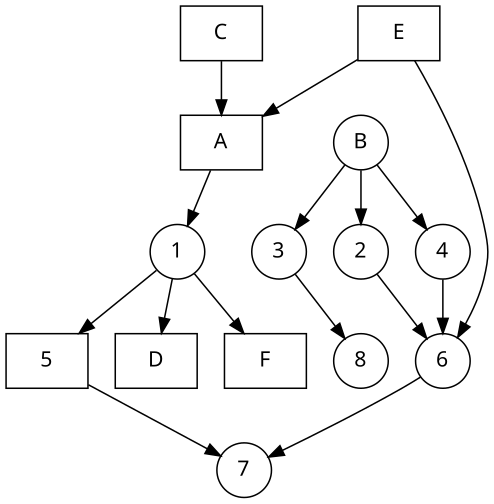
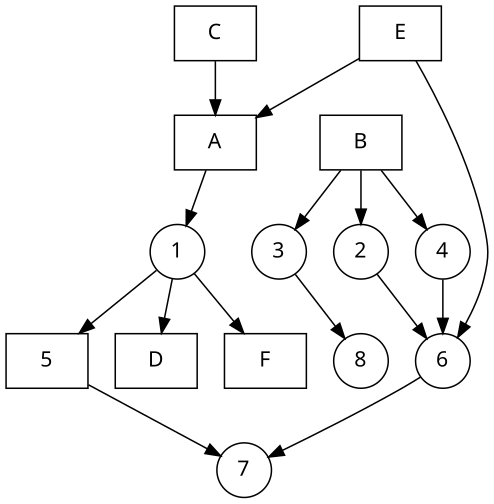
node "B": shape circle -> box
